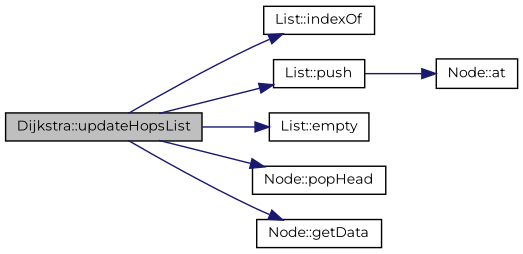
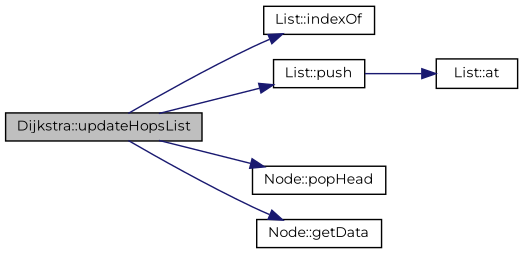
node "Node::at": label "Node::at" -> "List::at"
node "List::empty": removed
